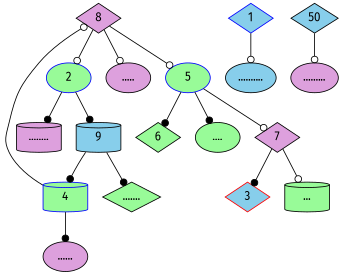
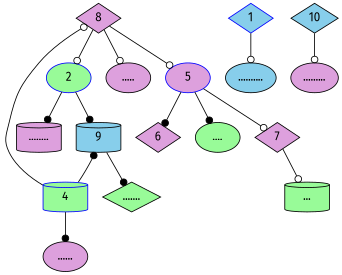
node "50": label "50" -> "10"
node "5": fillcolor palegreen -> plum
node "6": fillcolor palegreen -> plum
edge "9" -> "4": reversed
node "3": removed
